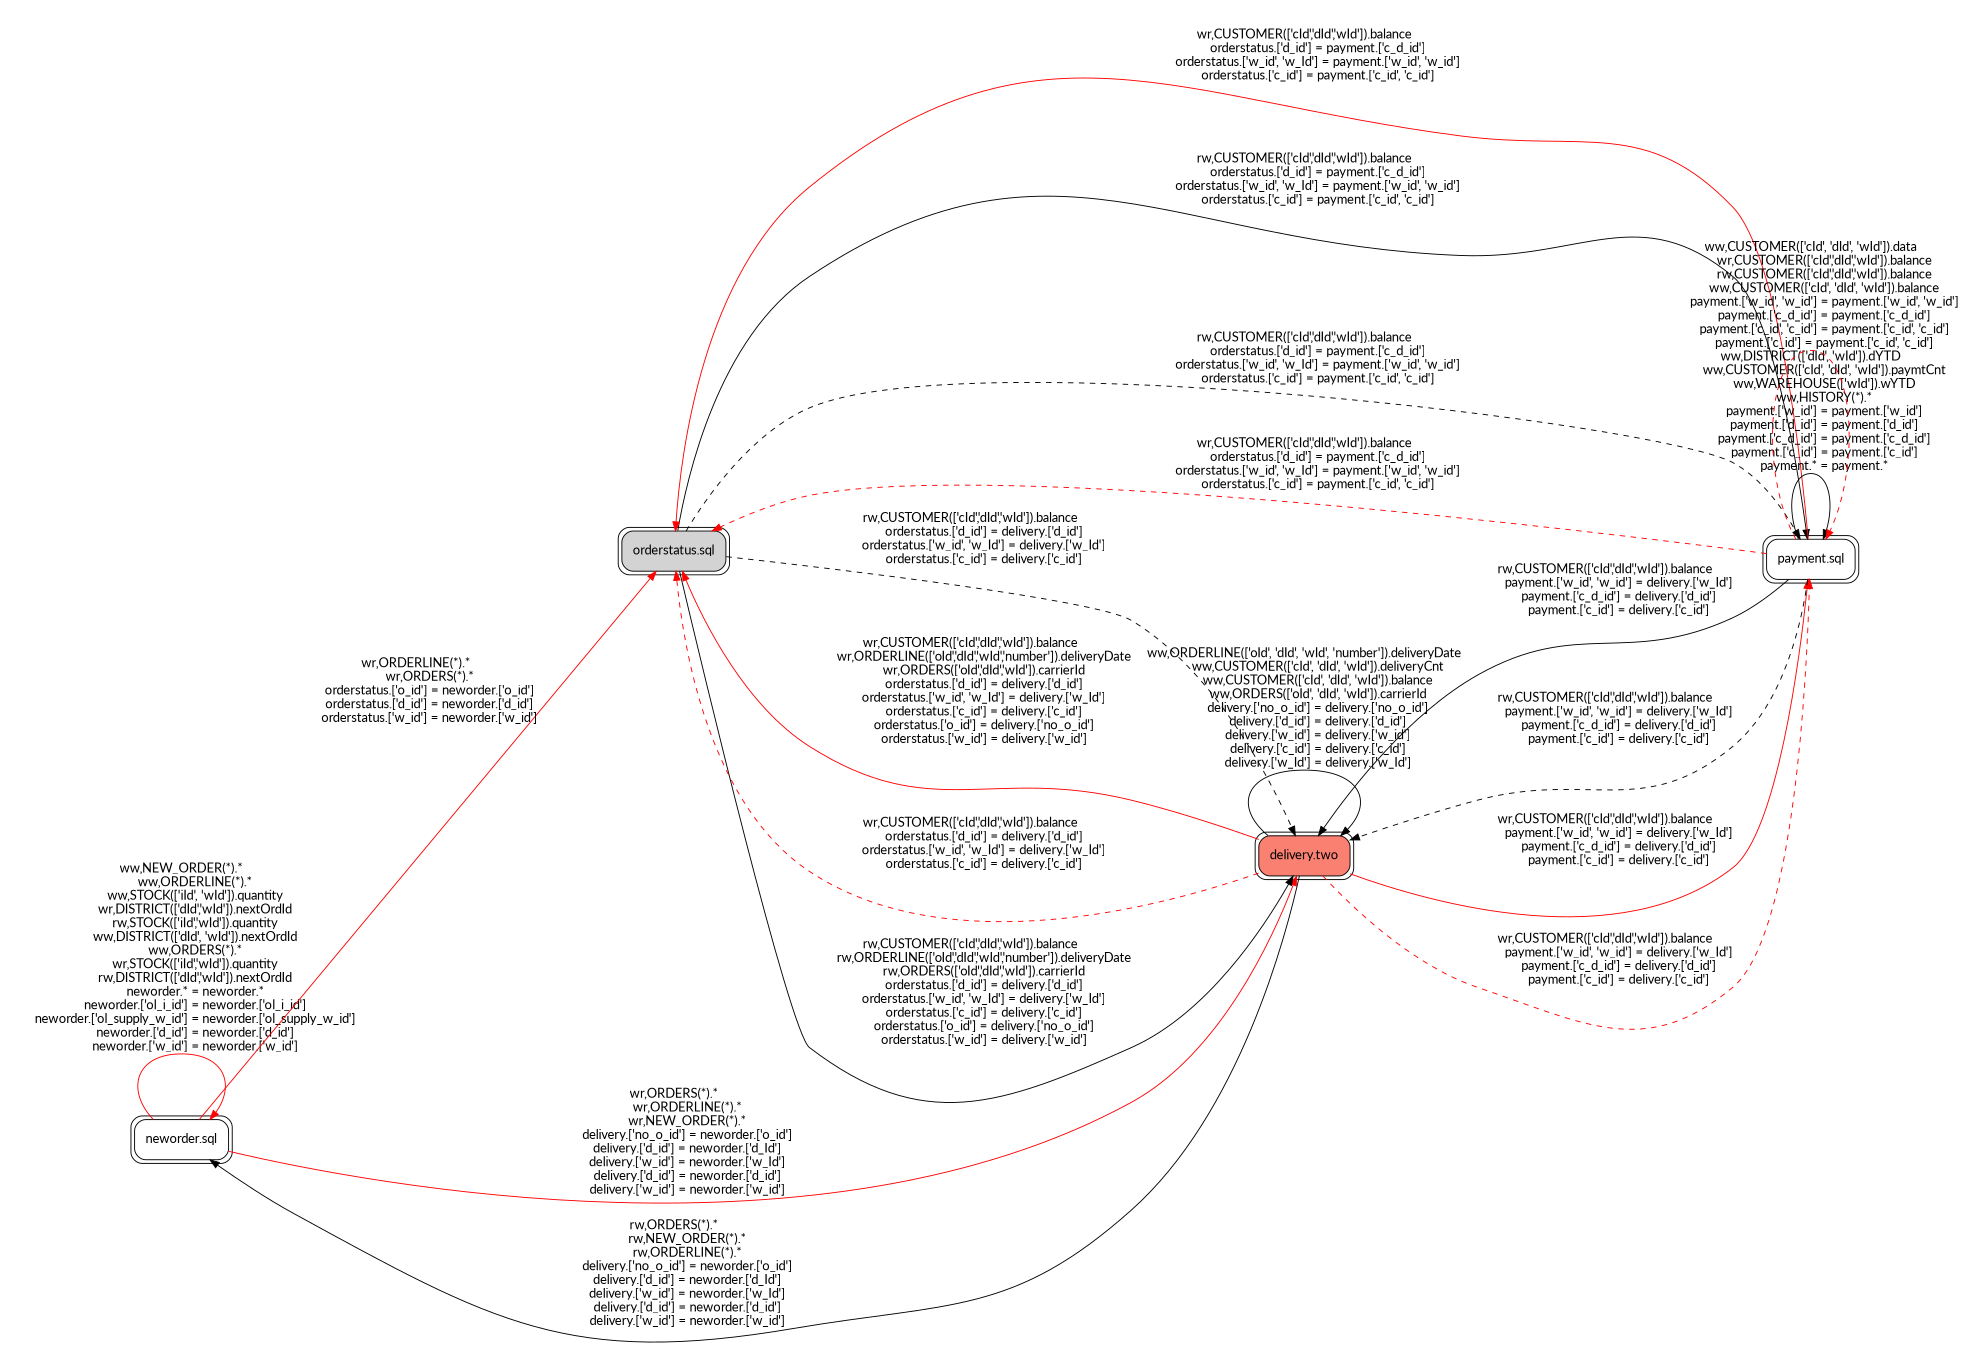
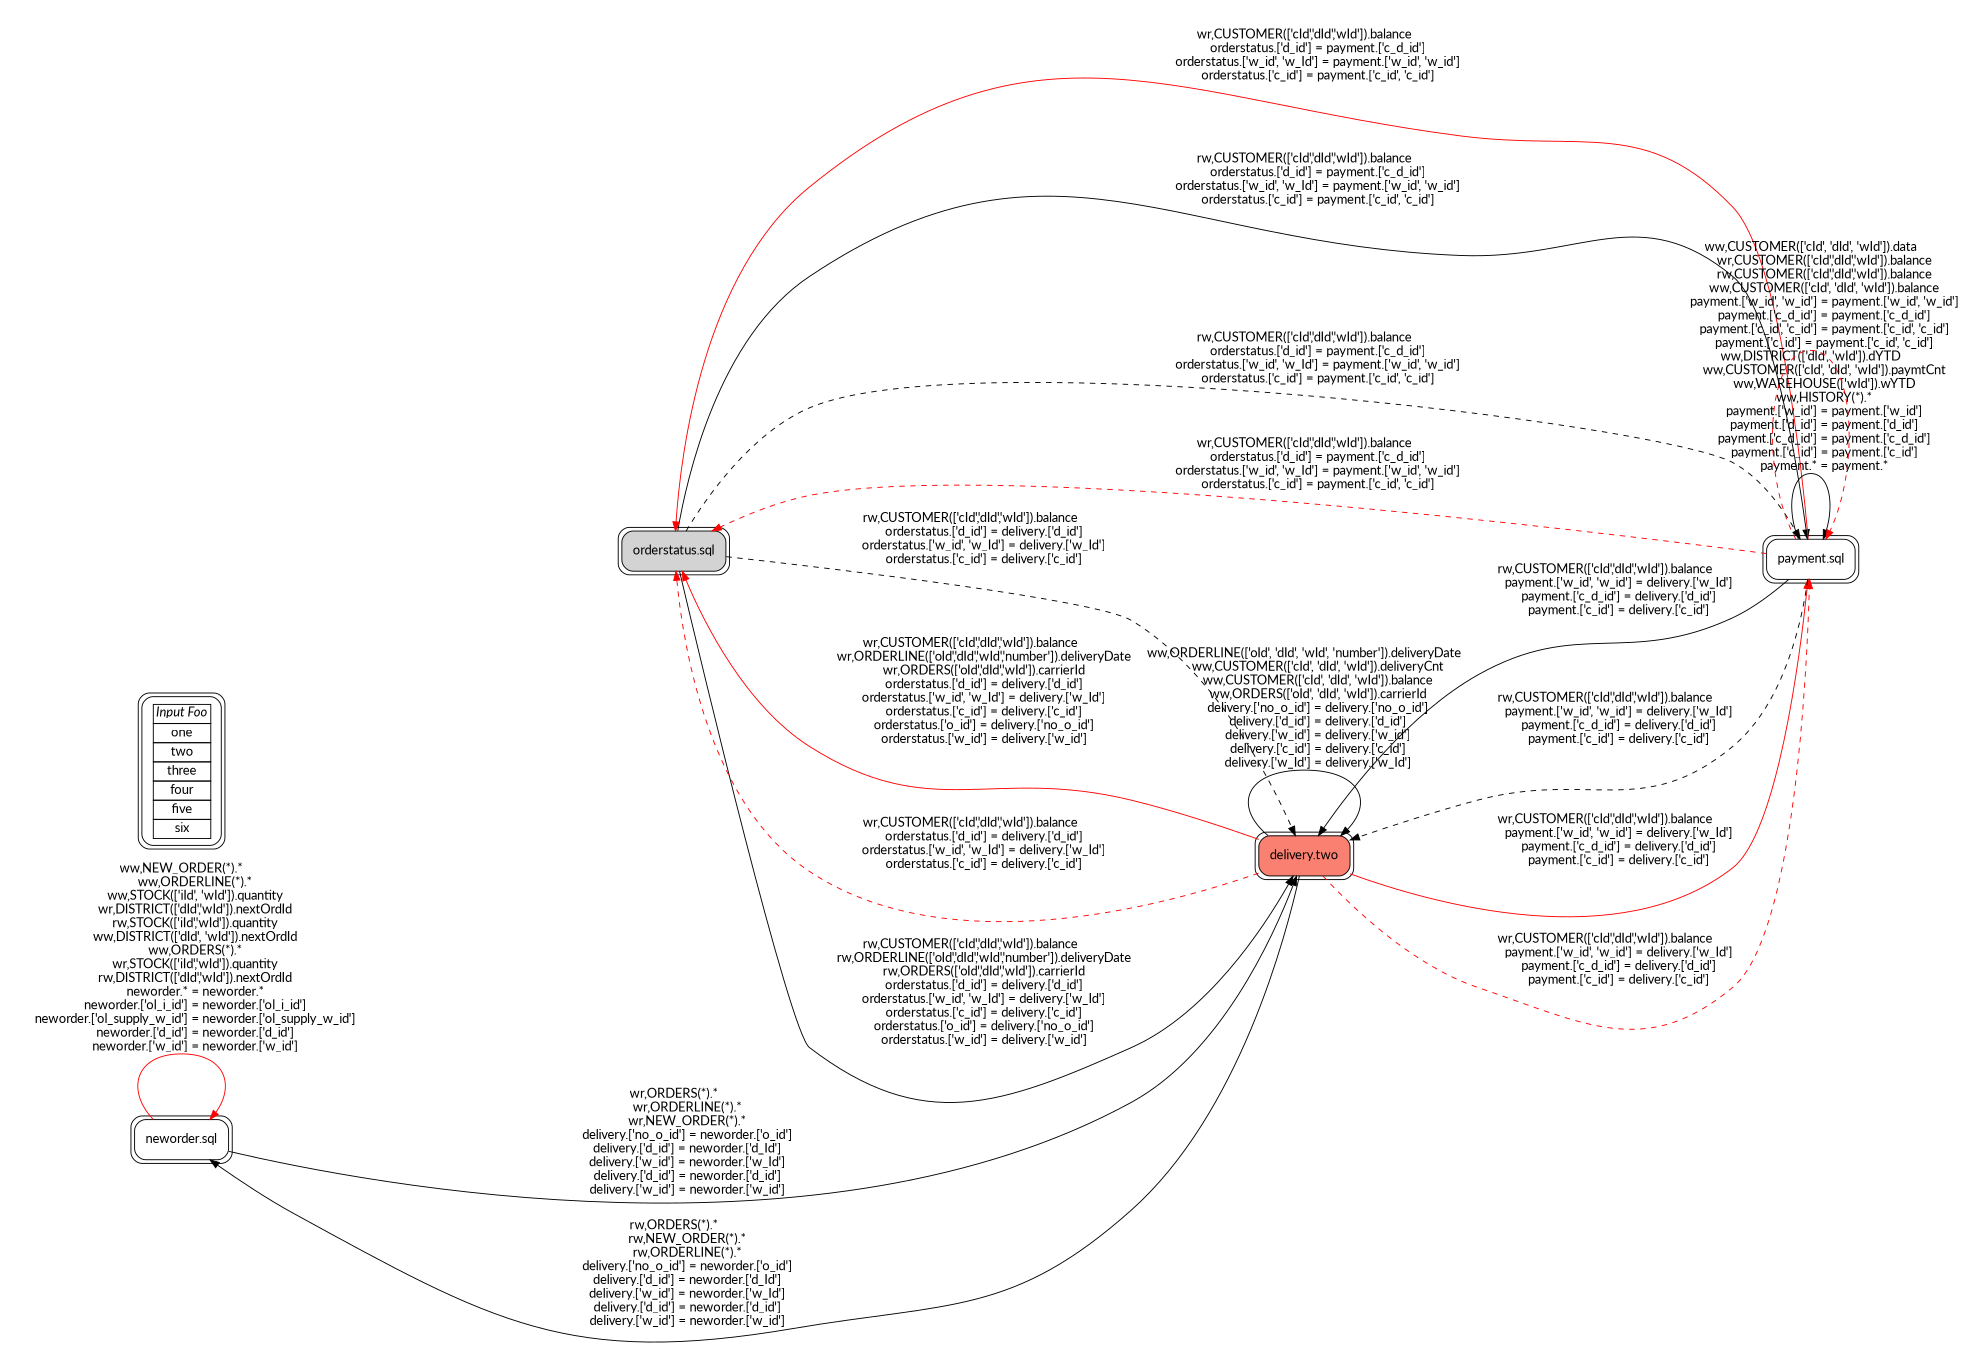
node "Input Foo": added
edge "neworder.sql" -> "orderstatus.sql": removed, label "wr,ORDERLINE(*).* wr,ORDERS(*).* orderstatus.['o_id'] = neworder.['o_id'] orderstatus.['d_id'] = neworder.['d_id'] orderstatus.['w_id'] = neworder.['w_id']"
edge "neworder.sql" -> "delivery.two": color red -> black
